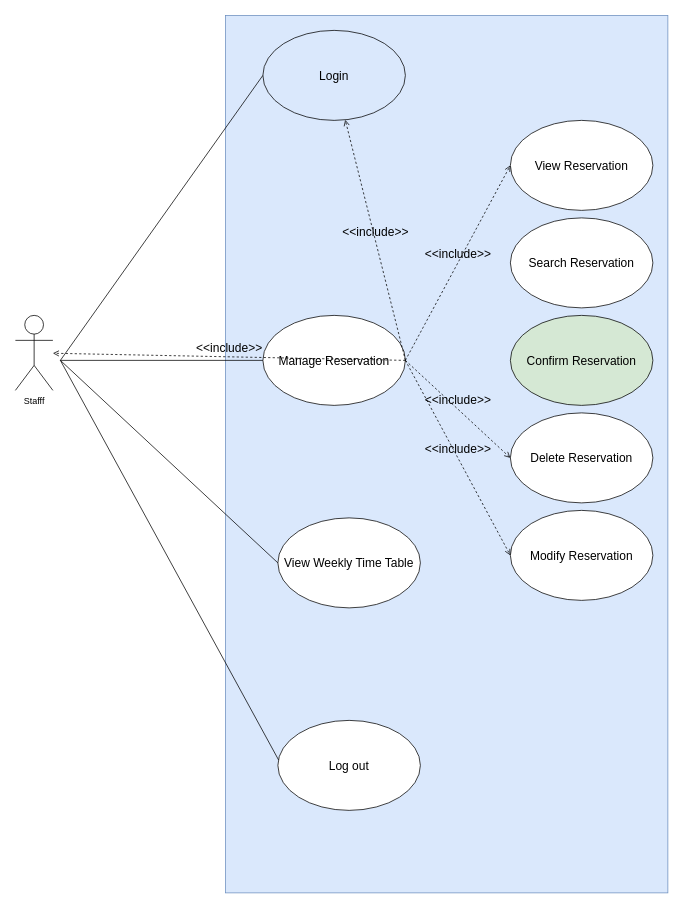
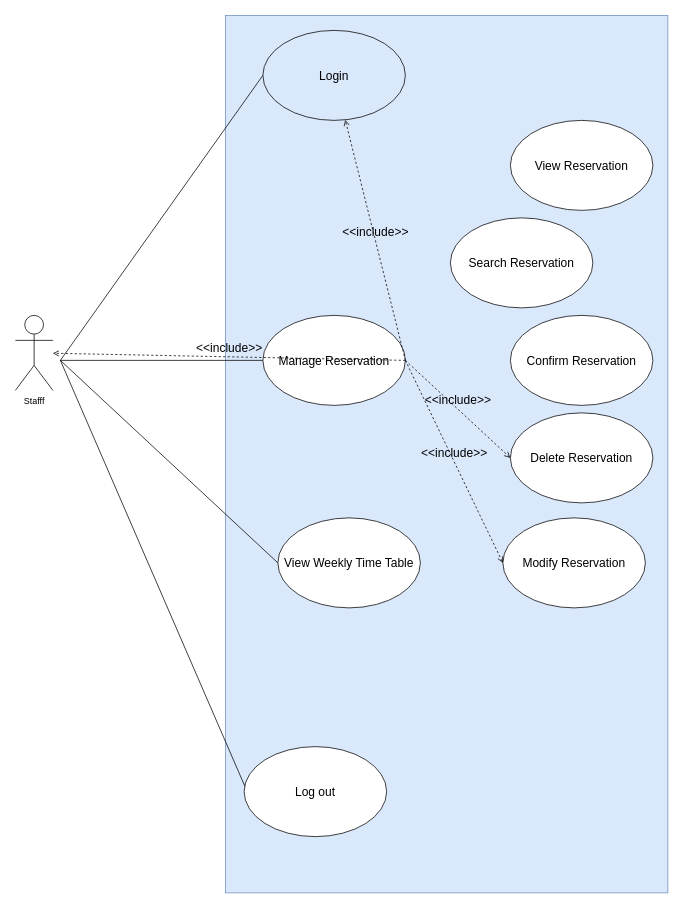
edge "Manage Reservation" -> "View Reservation": removed, label "<<include>>"
node "Search Reservation": moved (582, 263) -> (522, 263)
node "Confirm Reservation": fillcolor #d5e8d4 -> #ffffff
node "Modify Reservation": moved (582, 555) -> (574, 563)
node "Log out": moved (349, 765) -> (315, 792)
